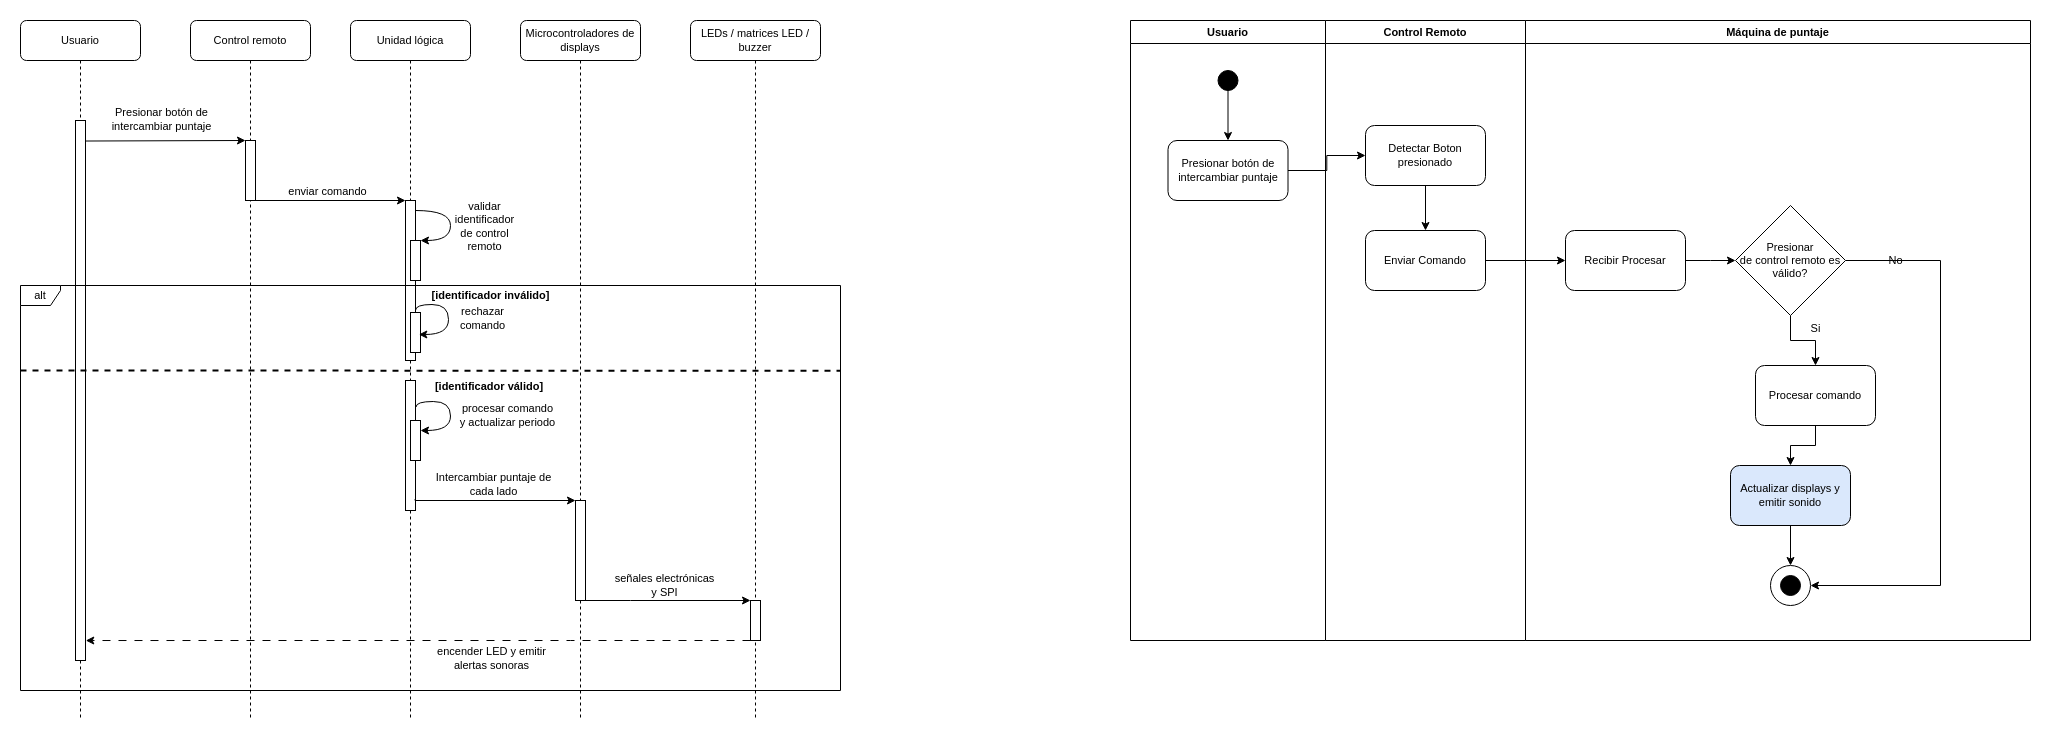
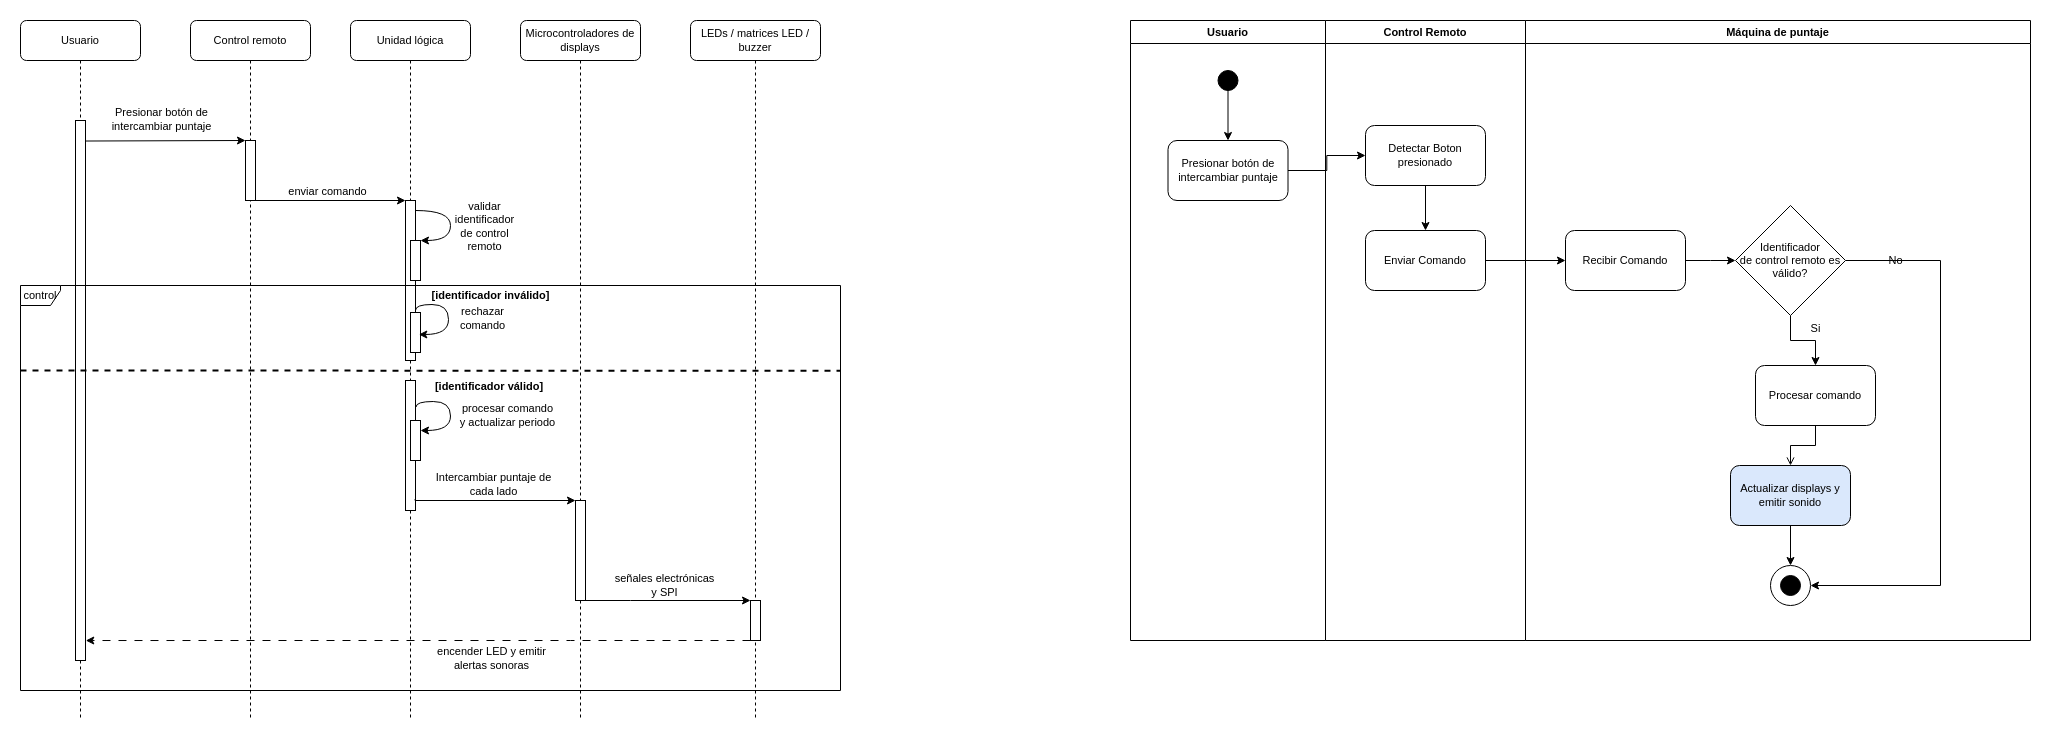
node "Recibir Procesar": label "Recibir Procesar" -> "Recibir Comando"
node "Presionarde control remoto es válido?": label "Presionarde control remoto es válido?" -> "Identificadorde control remoto es válido?"
node "alt": label "alt" -> "control"
edge "Procesar comando" -> "Actualizar displays y emitir sonido": arrowhead classic -> open
